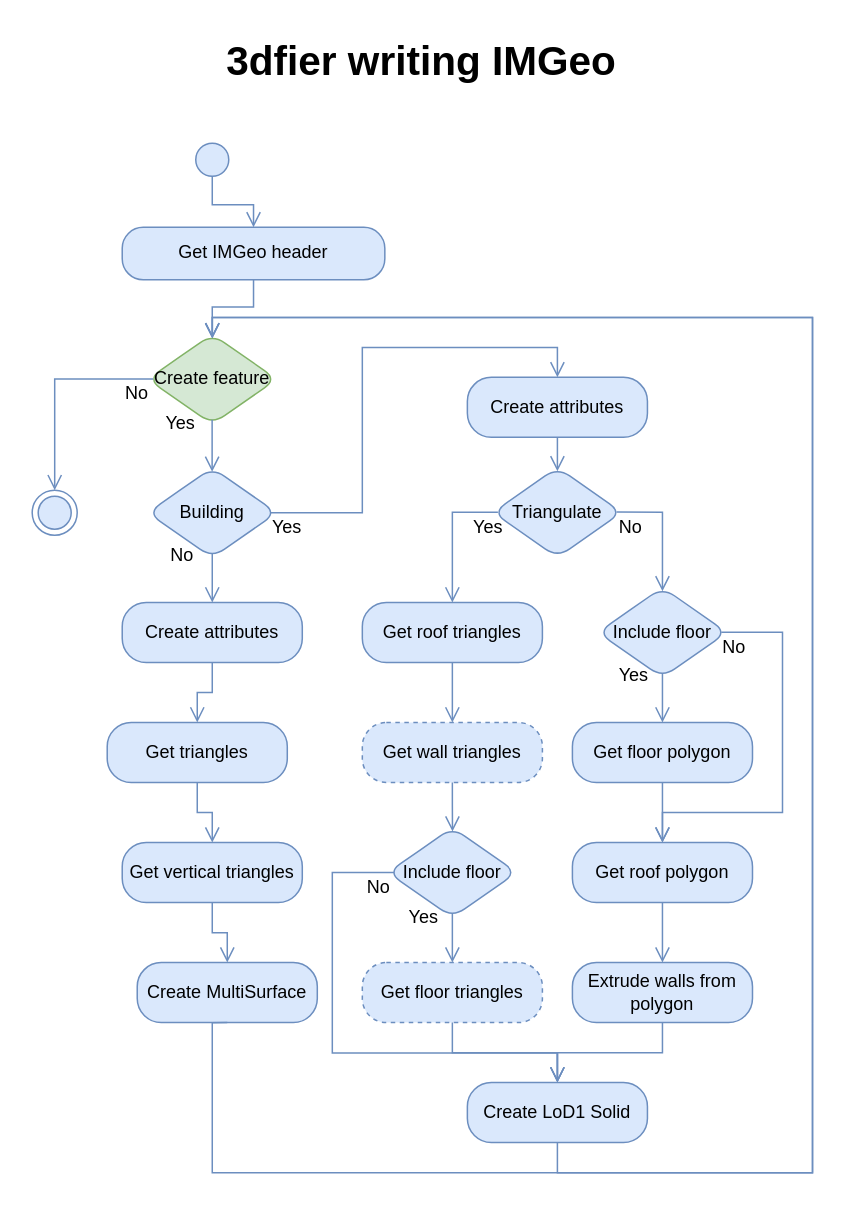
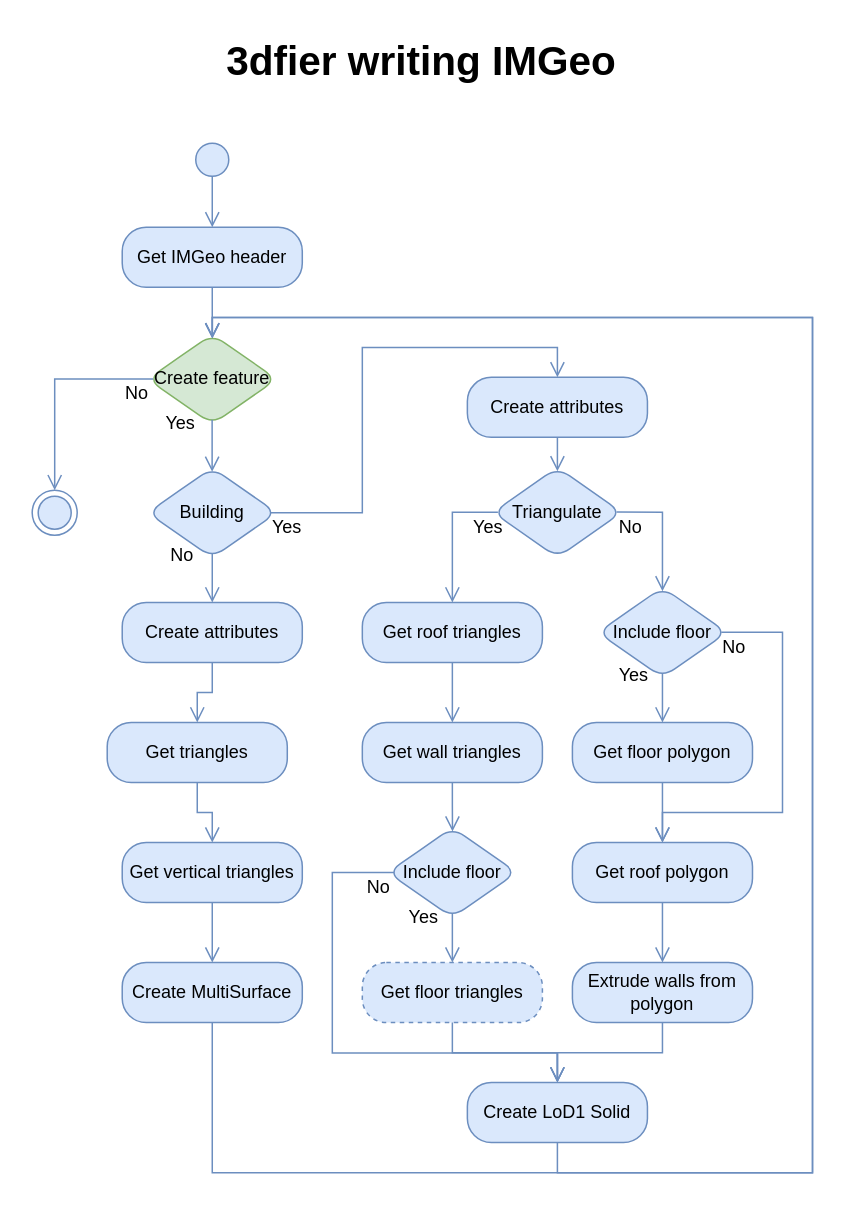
node "Get IMGeo header": size 263x53 -> 180x60
node "Get wall triangles": style dashed -> solid
node "Create MultiSurface": moved (227, 992) -> (212, 992)
